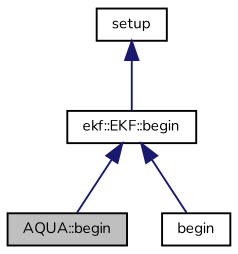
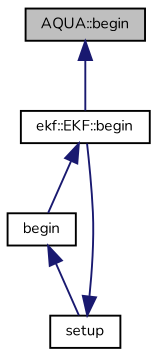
edge "AQUA::begin" -> "ekf::EKF::begin": reversed
edge "setup" -> "begin": added
